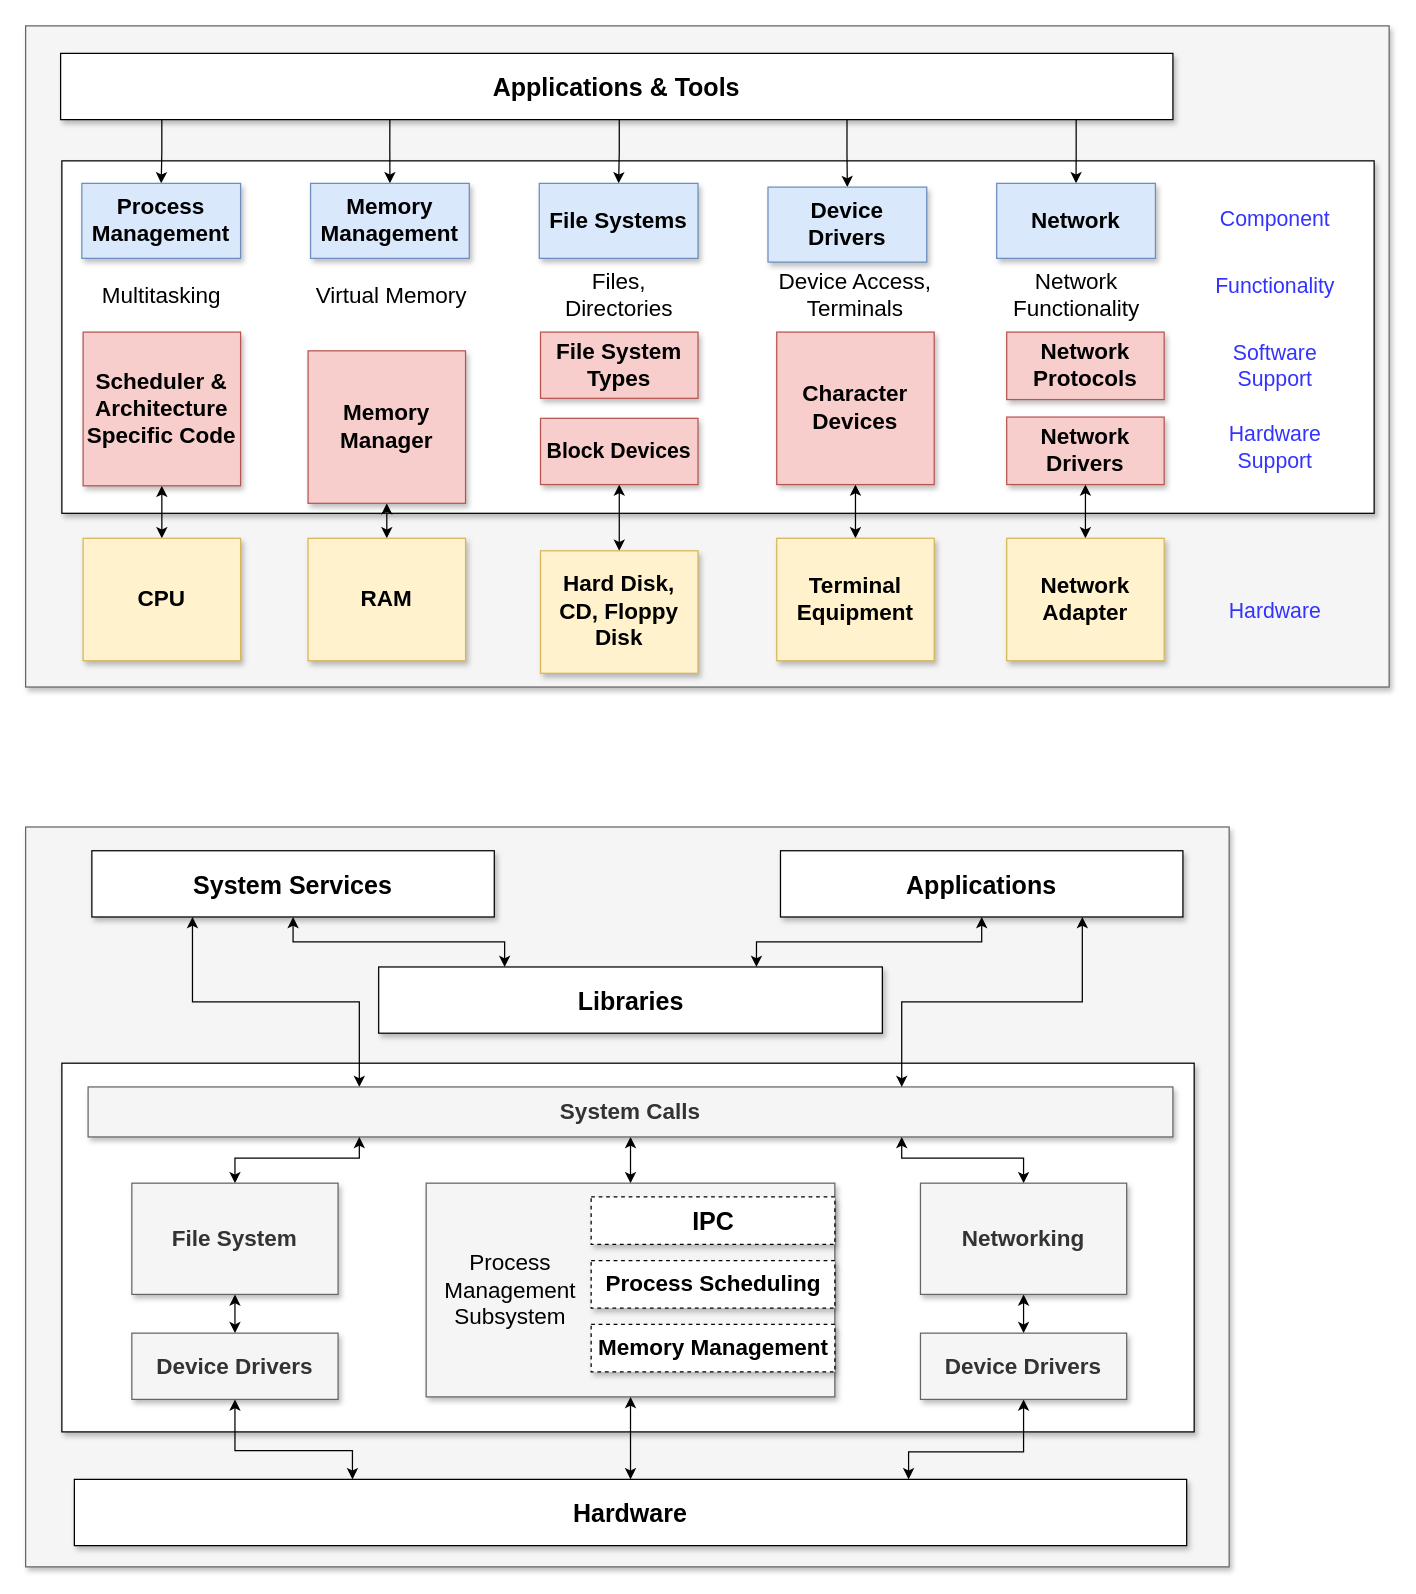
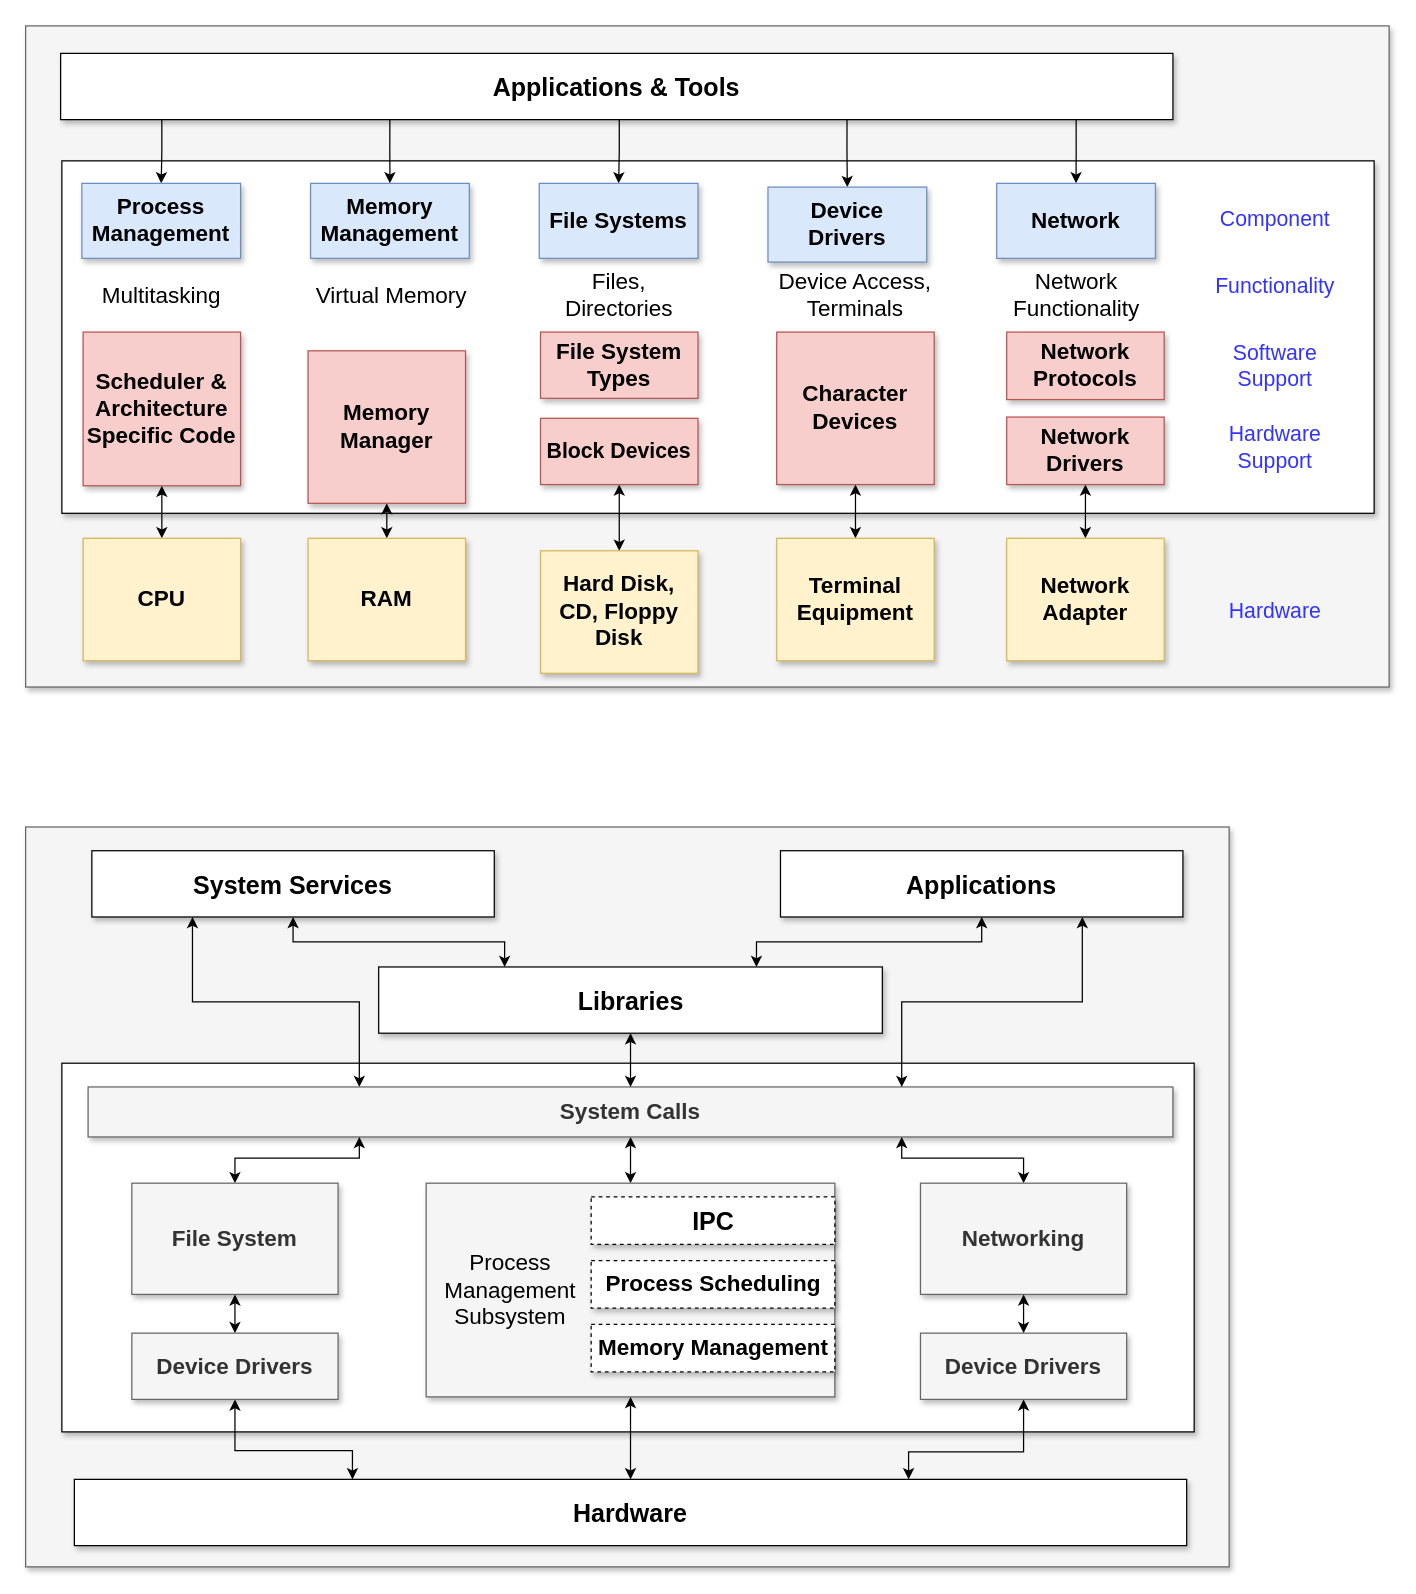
edge "Libraries" -- "System Calls": added
